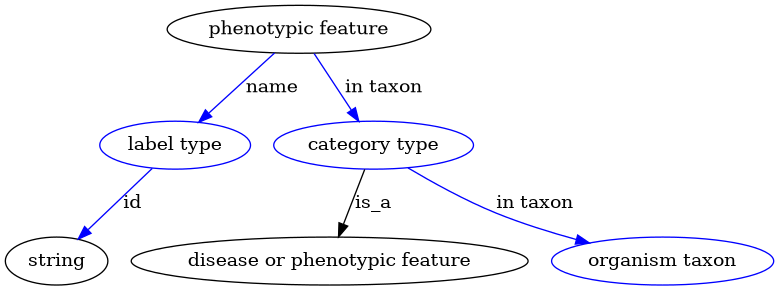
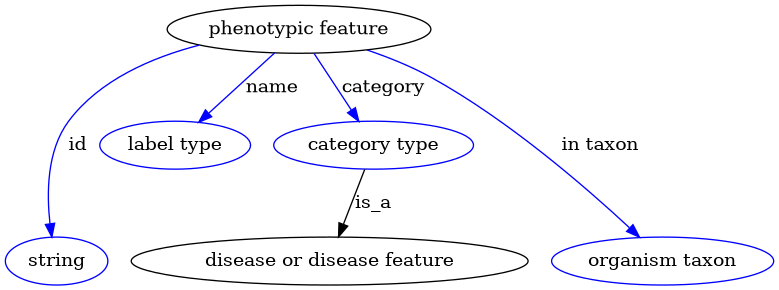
edge "phenotypic feature" -> "category type": label "in taxon" -> "category"
edge "label type" -> "string": now "phenotypic feature" -> "string"
edge "category type" -> "organism taxon": now "phenotypic feature" -> "organism taxon"
node "string": color black -> blue
node "disease or phenotypic feature": label "disease or phenotypic feature" -> "disease or disease feature"
